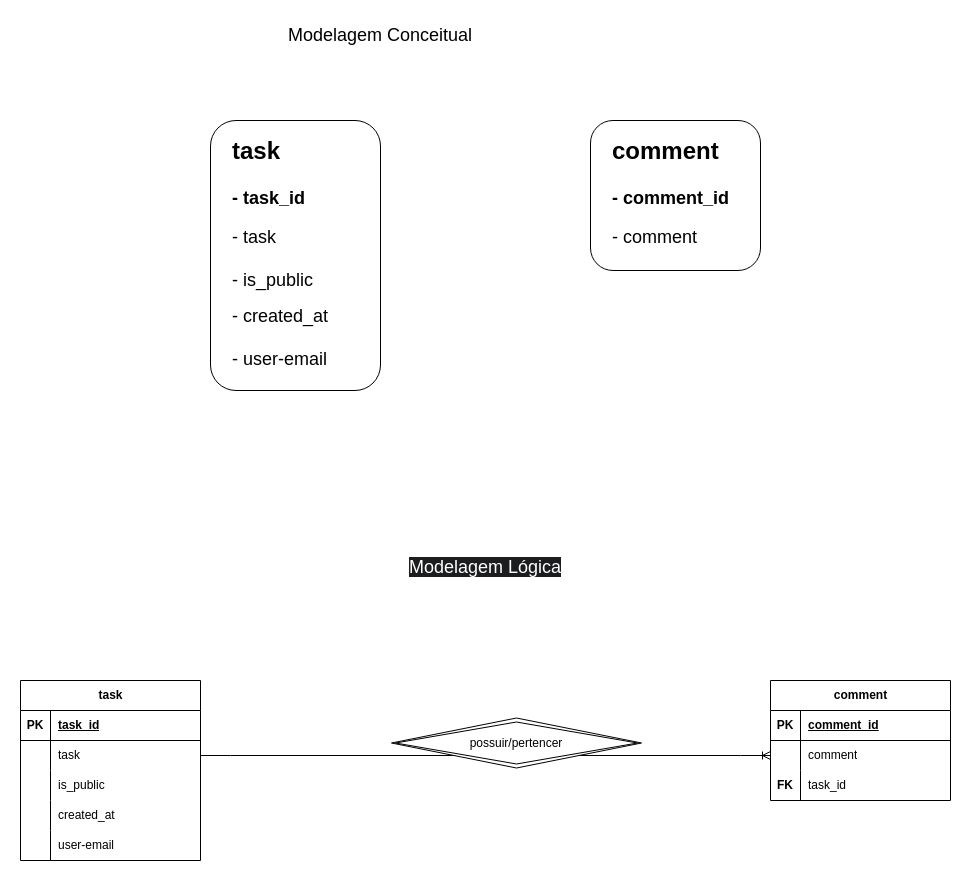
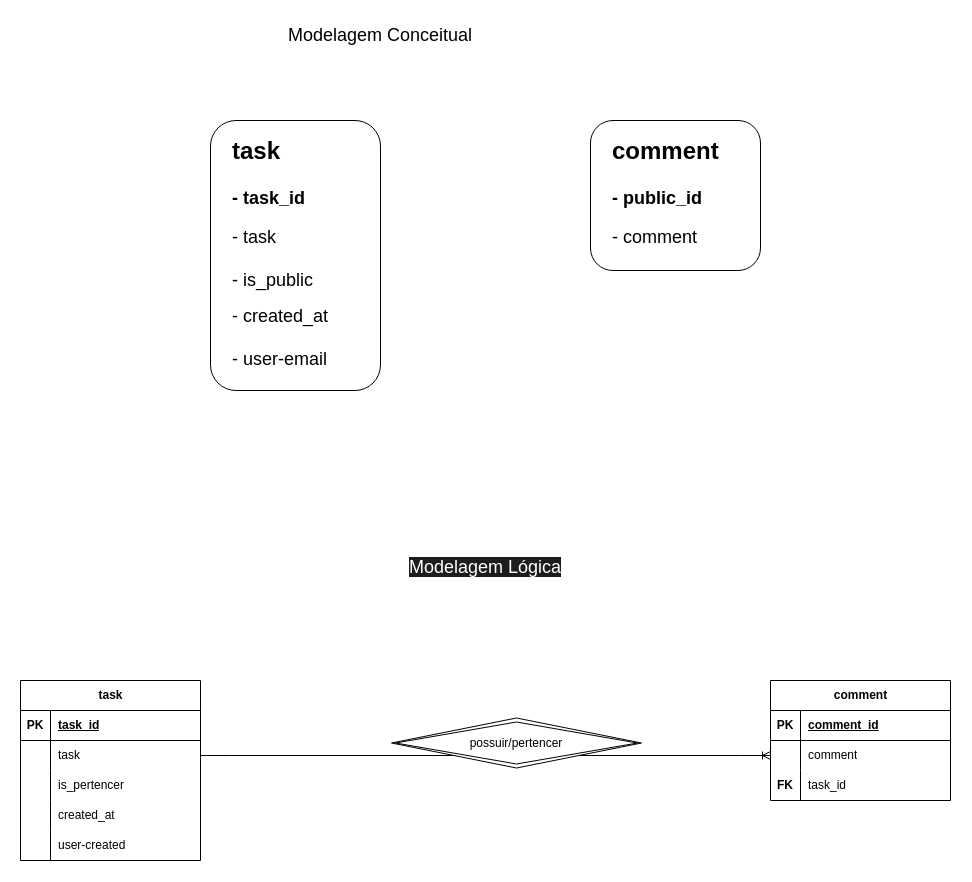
node "comment- comment_id - comment": label "comment- comment_id - comment" -> "comment- public_id - comment"
node "is_public": label "is_public" -> "is_pertencer"
node "user-email": label "user-email" -> "user-created"
